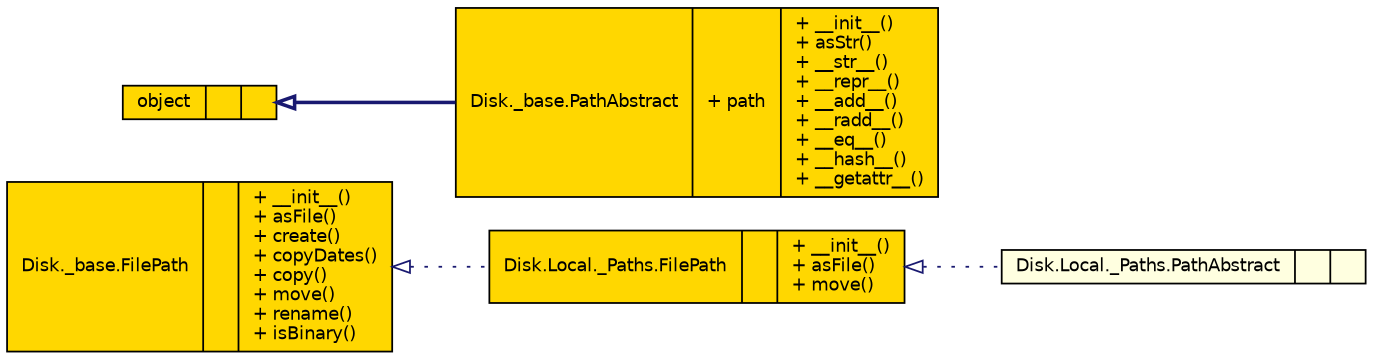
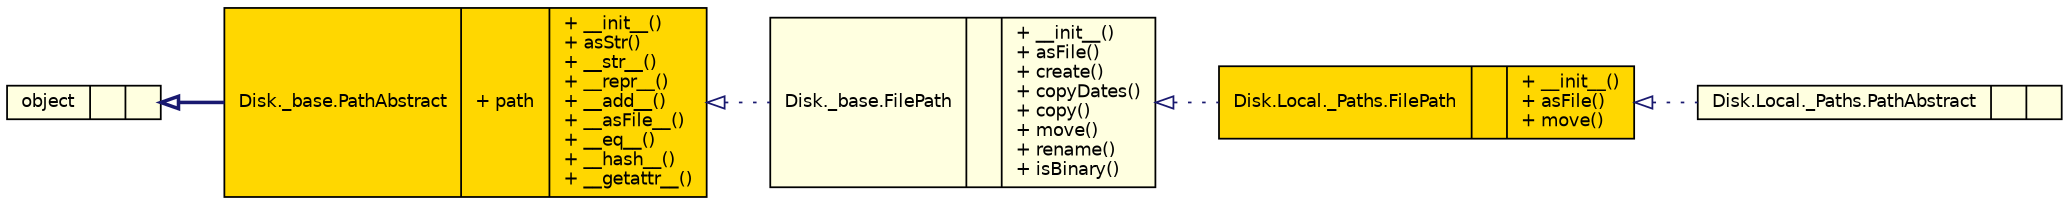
node "object": fillcolor gold -> lightyellow
edge "Disk._base.FilePath" -> "Disk._base.PathAbstract": added
node "Disk._base.PathAbstract": text "+ __radd__()" -> "+ __asFile__()"
node "Disk._base.FilePath": fillcolor gold -> lightyellow
